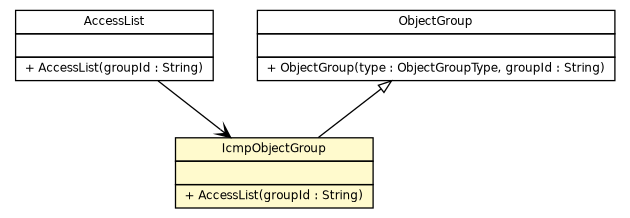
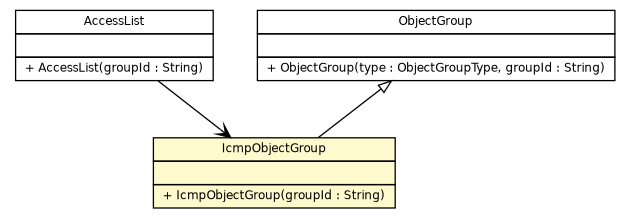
node "IcmpObjectGroup": text "+ AccessList(groupId : String)" -> "+ IcmpObjectGroup(groupId : String)"
